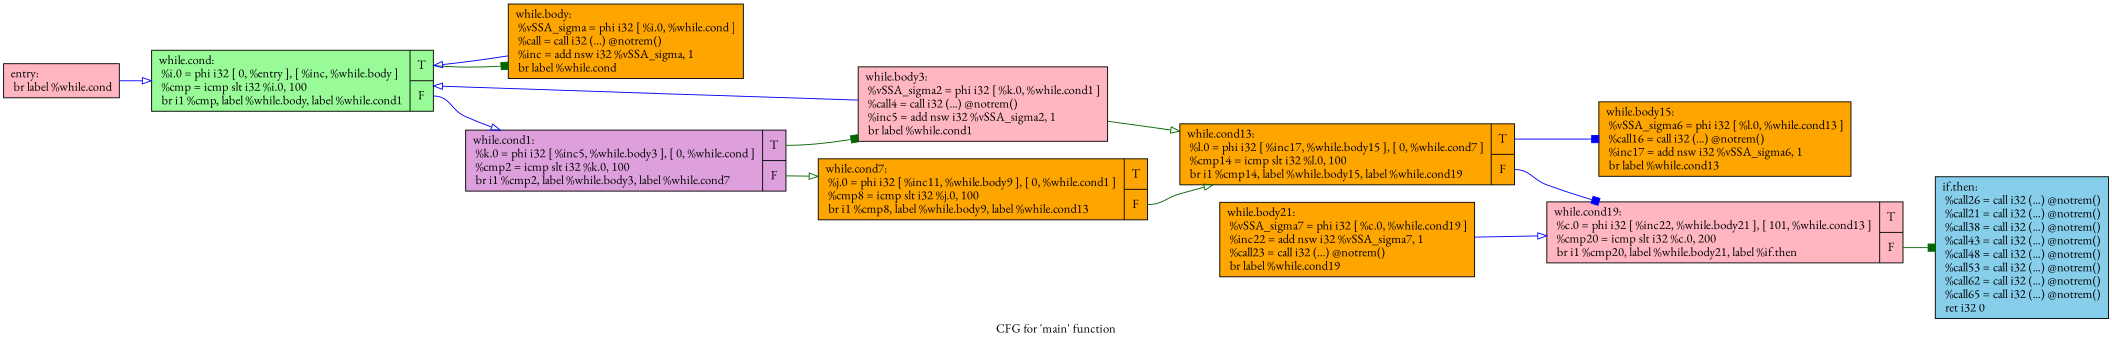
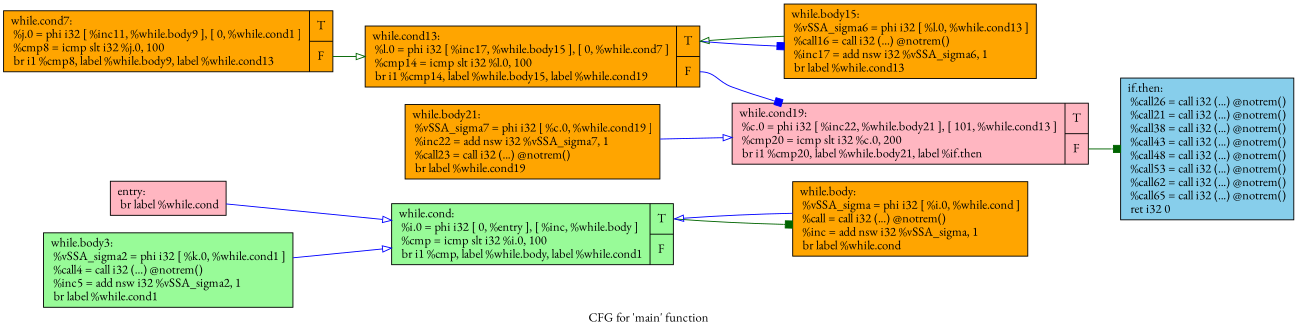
node "while.body3:": fillcolor lightpink -> palegreen
edge "while.body3:" -> "while.cond13:": now "while.body15:" -> "while.cond13:"
node "while.cond1:": removed
